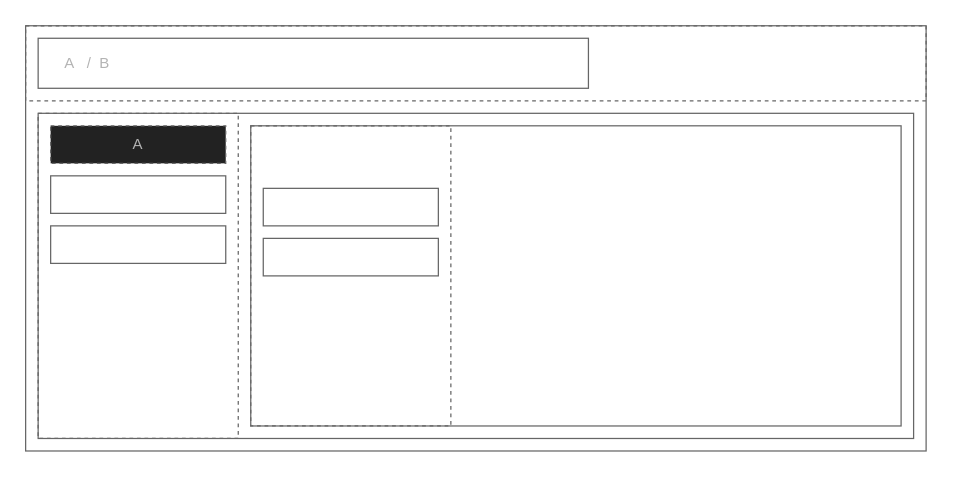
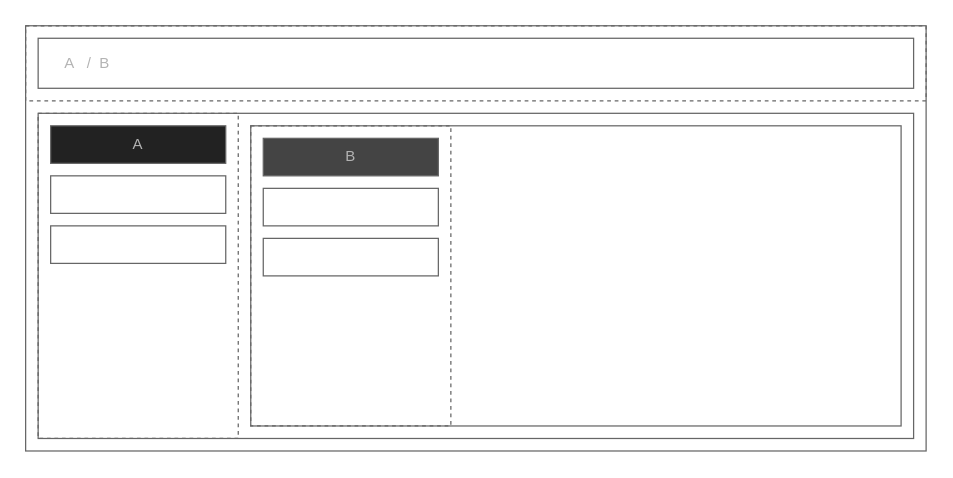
node "A / B": size 550x50 -> 875x50
node "A": style dashed -> solid
node "B": added
